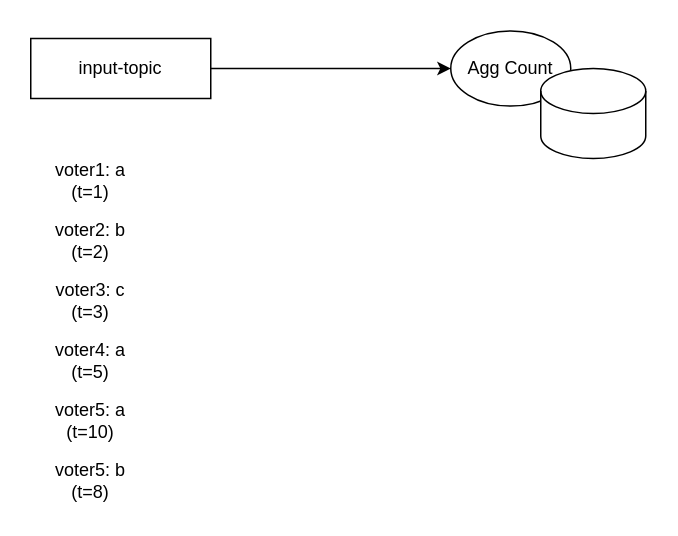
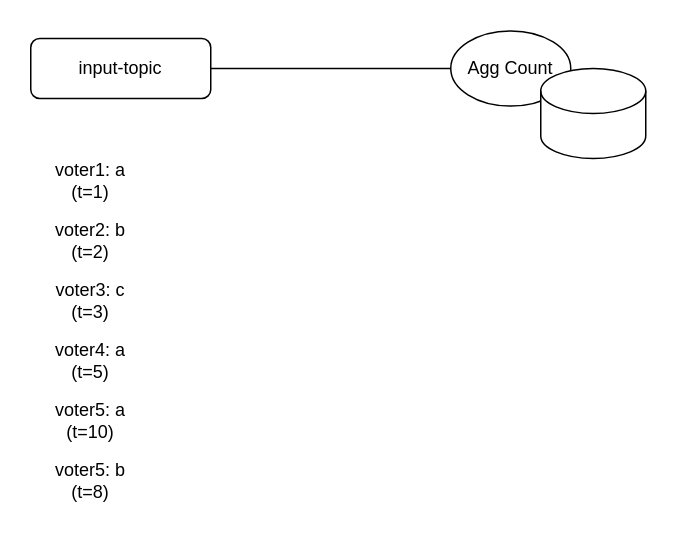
node "input-topic": shape rectangle -> rounded rectangle
edge "input-topic" -> "Agg Count": arrowhead classic -> none
